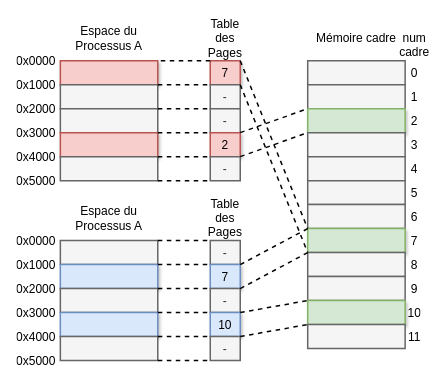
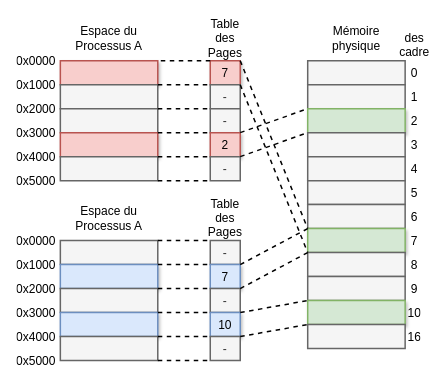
node "num cadre": label "num cadre" -> "des cadre"
node "Mémoire cadre": label "Mémoire cadre" -> "Mémoire physique"
node "11": label "11" -> "16"
